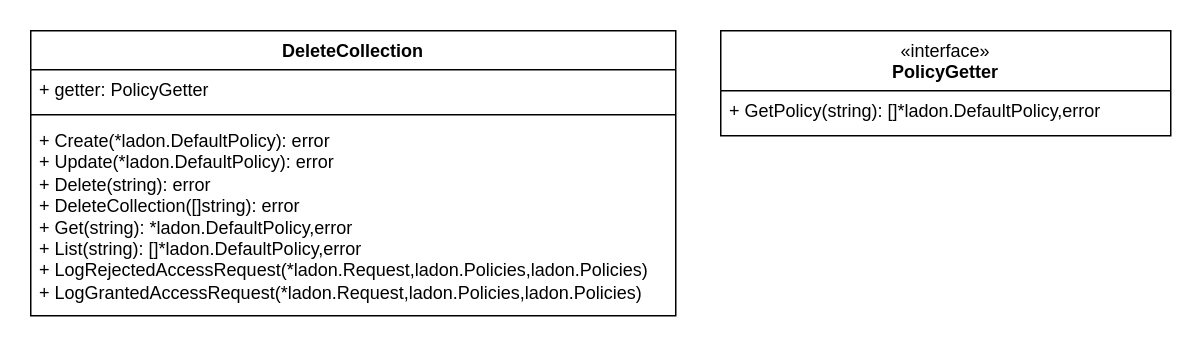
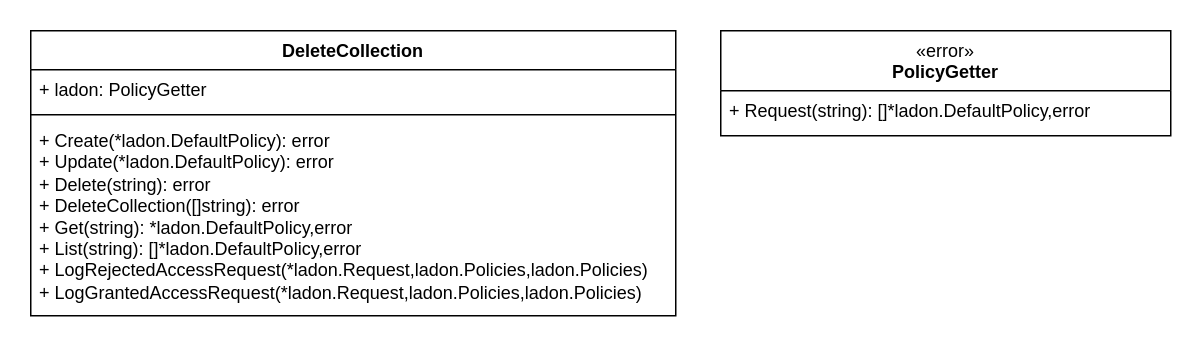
node "«interface»PolicyGetter": label "«interface»PolicyGetter" -> "«error»PolicyGetter"
node "+ getter: PolicyGetter": label "+ getter: PolicyGetter" -> "+ ladon: PolicyGetter"
node "+ GetPolicy(string): []*ladon.DefaultPolicy,error": label "+ GetPolicy(string): []*ladon.DefaultPolicy,error" -> "+ Request(string): []*ladon.DefaultPolicy,error"
